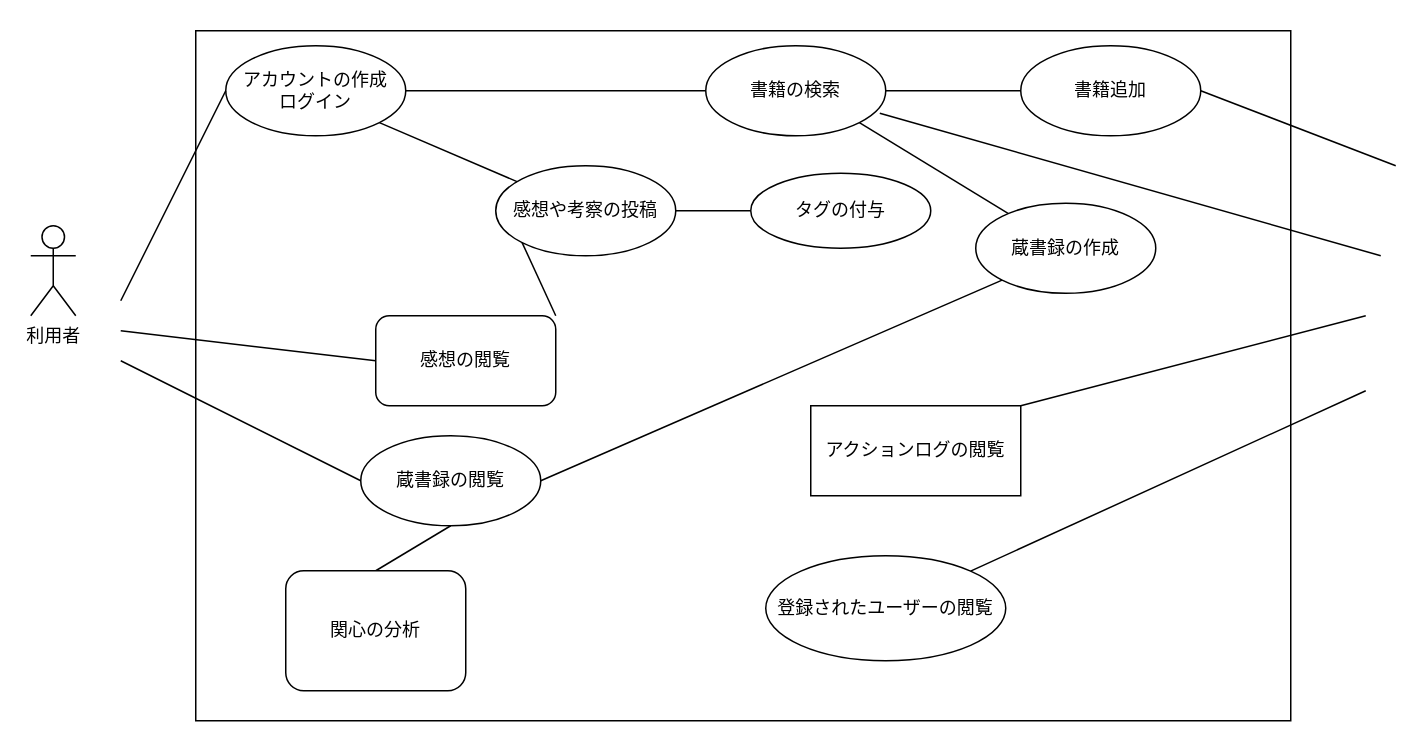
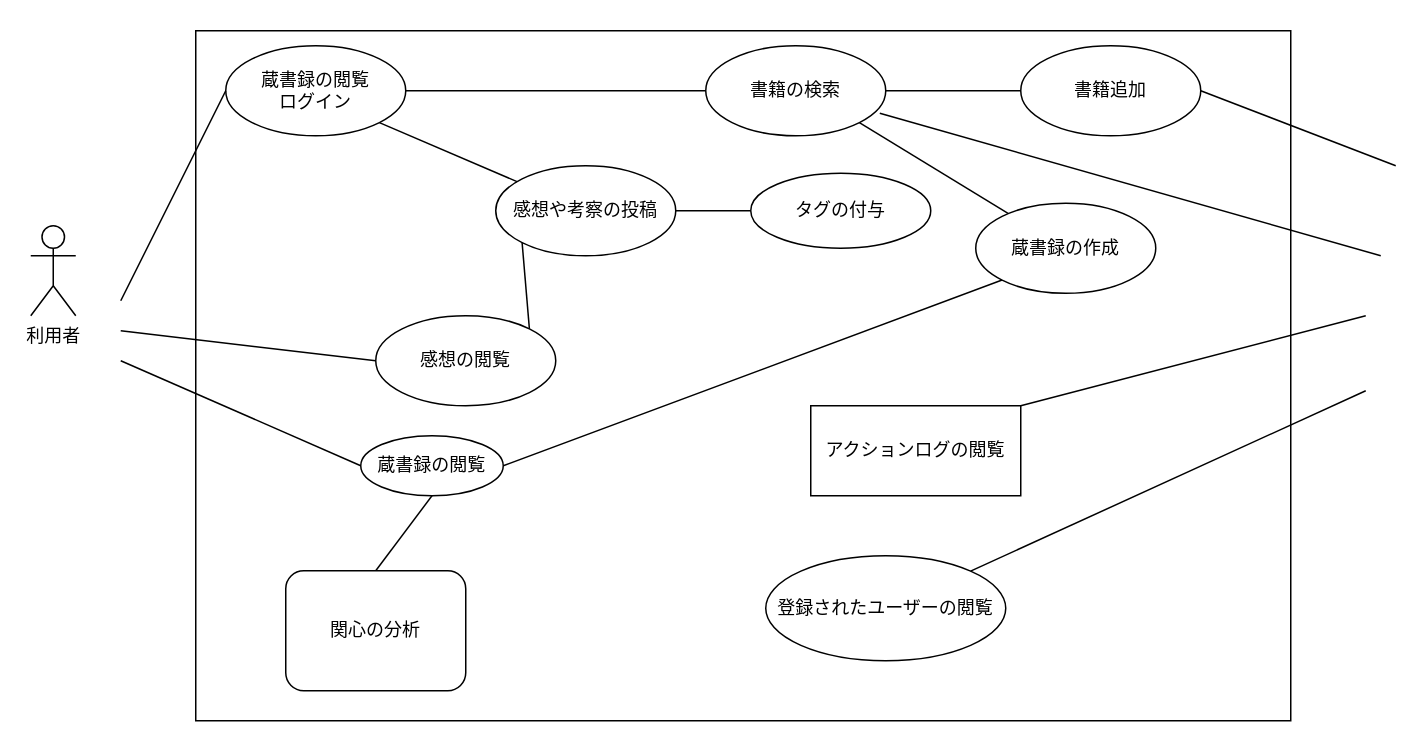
node "アカウントの作成 ログイン": label "アカウントの作成 ログイン" -> "蔵書録の閲覧 ログイン"
node "感想の閲覧": shape rounded rectangle -> ellipse
node "蔵書録の閲覧": size 180x90 -> 143x60
